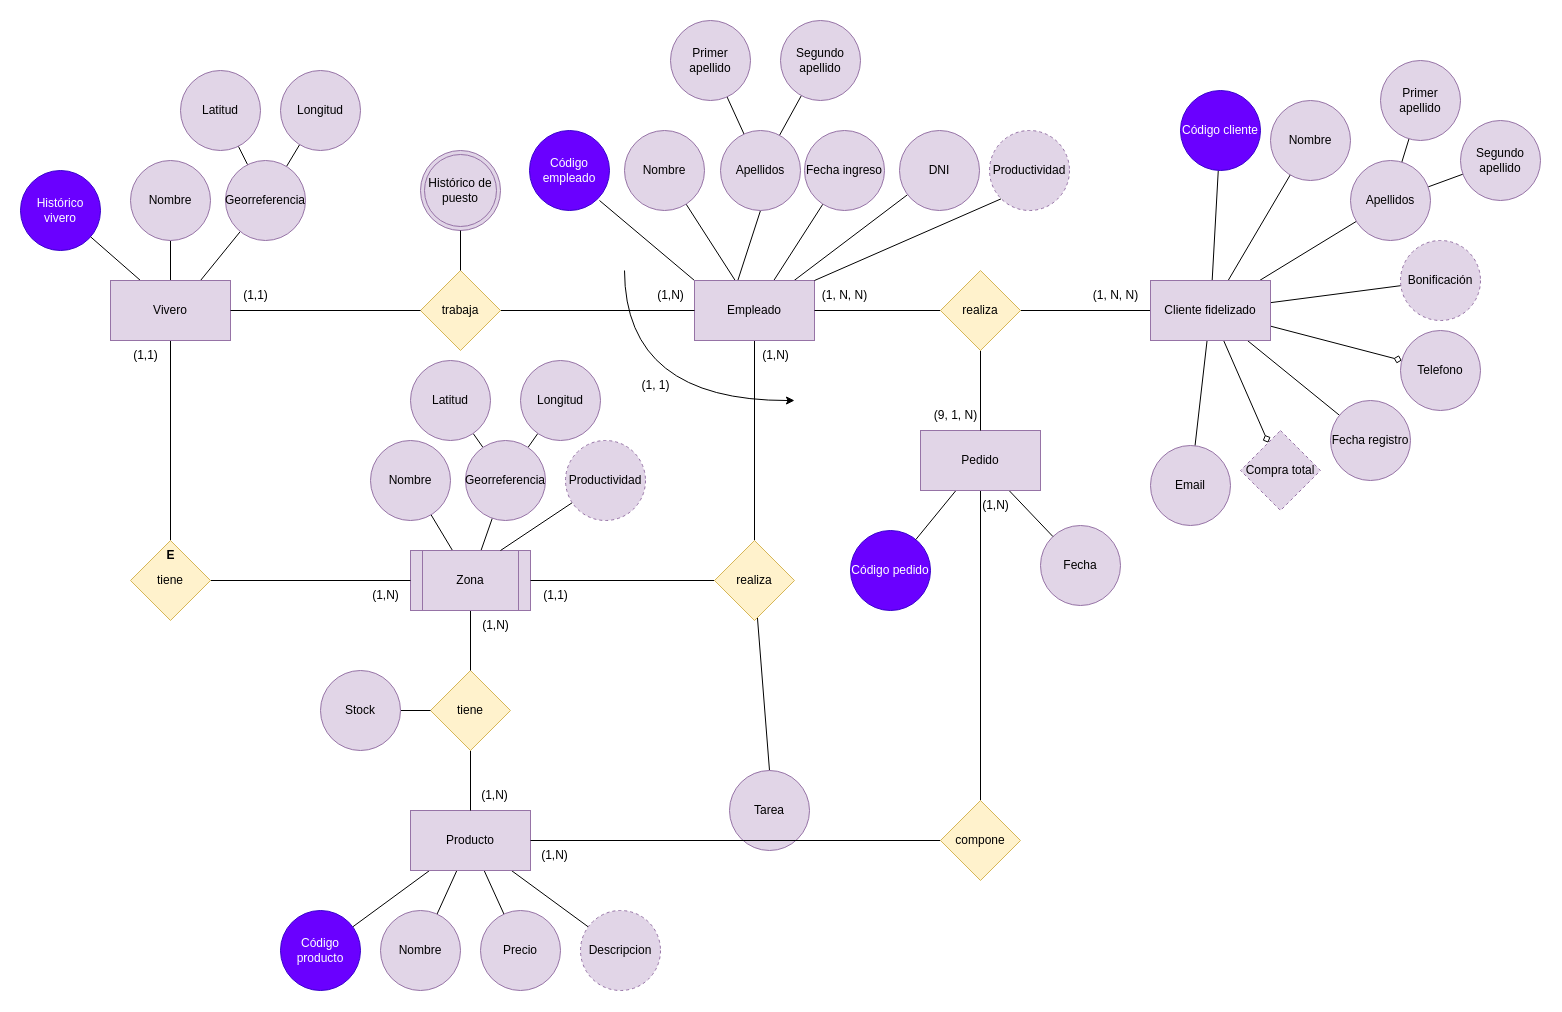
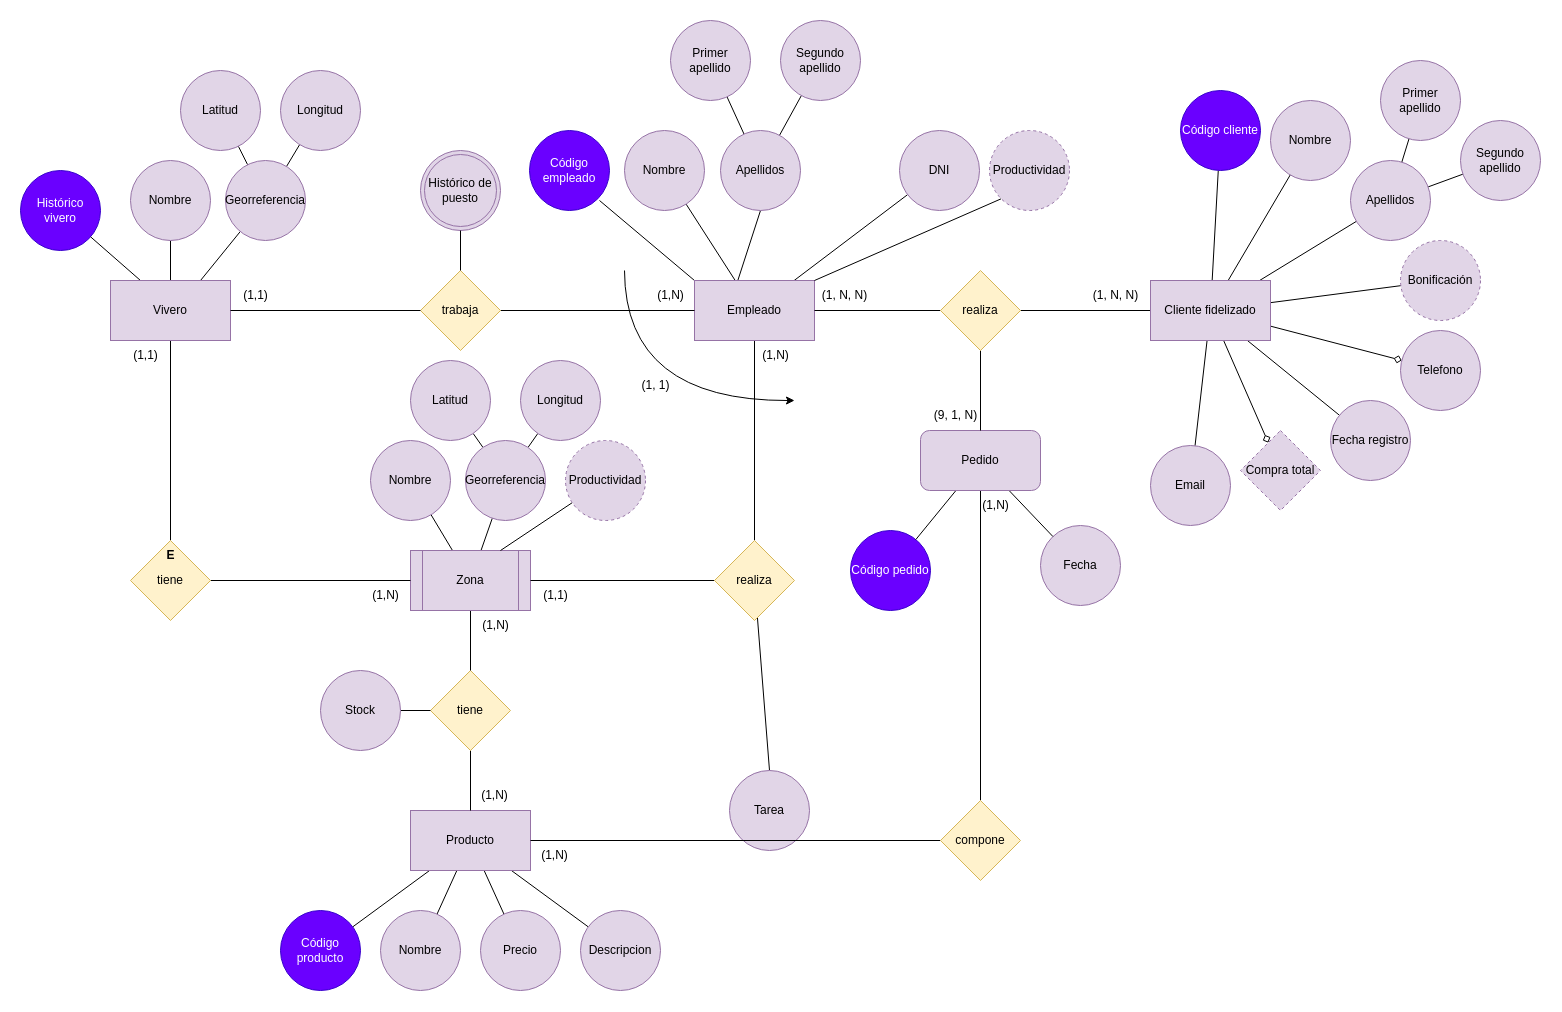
node "Fecha ingreso": removed
edge "Fecha ingreso" -- "Empleado": removed
node "Pedido": shape rectangle -> rounded rectangle
node "Descripcion": style dashed -> solid
